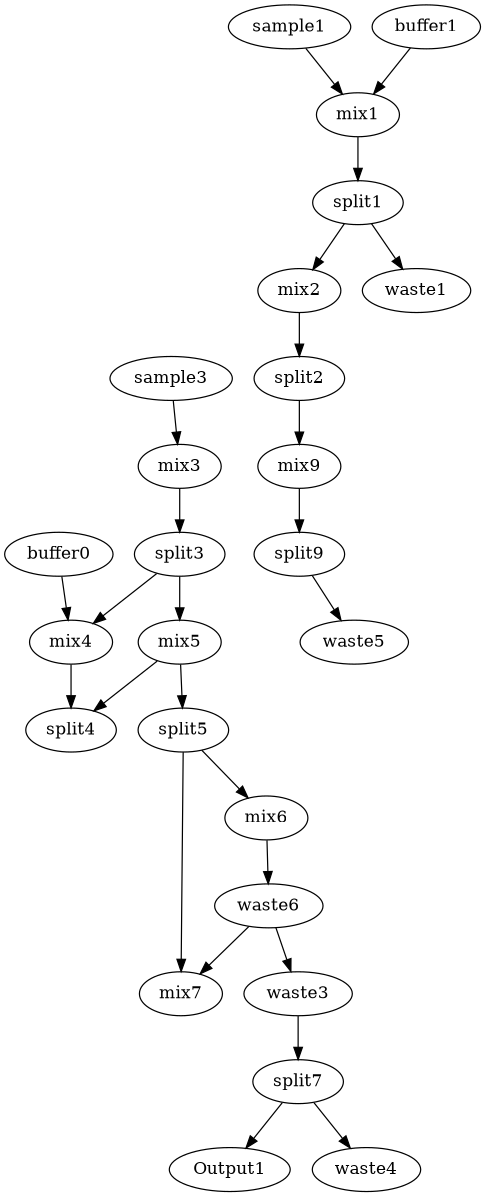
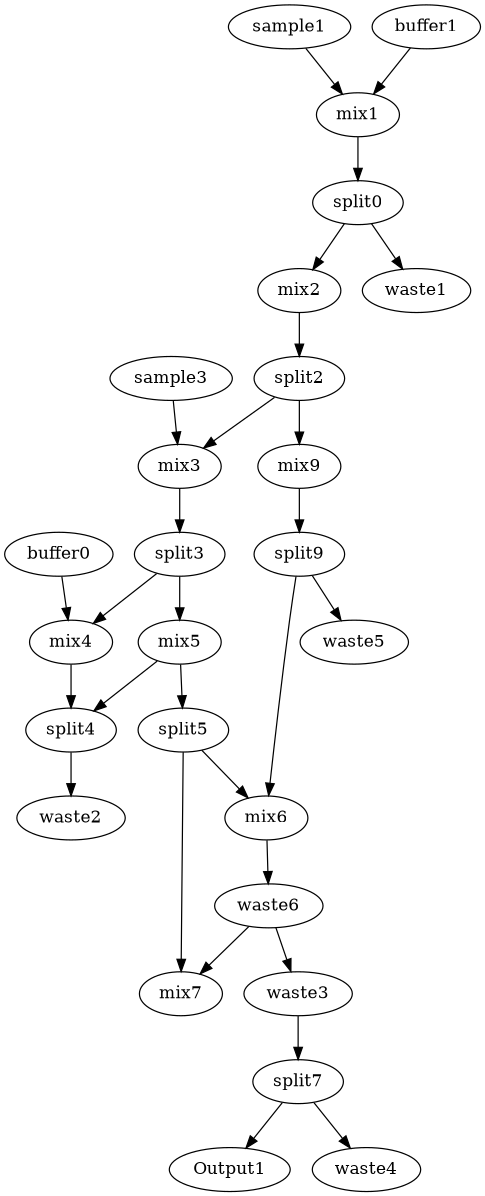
node "split1": label "split1" -> "split0"
edge "split2" -> "mix3": added
edge "split9" -> "mix6": added
node "waste2": added
